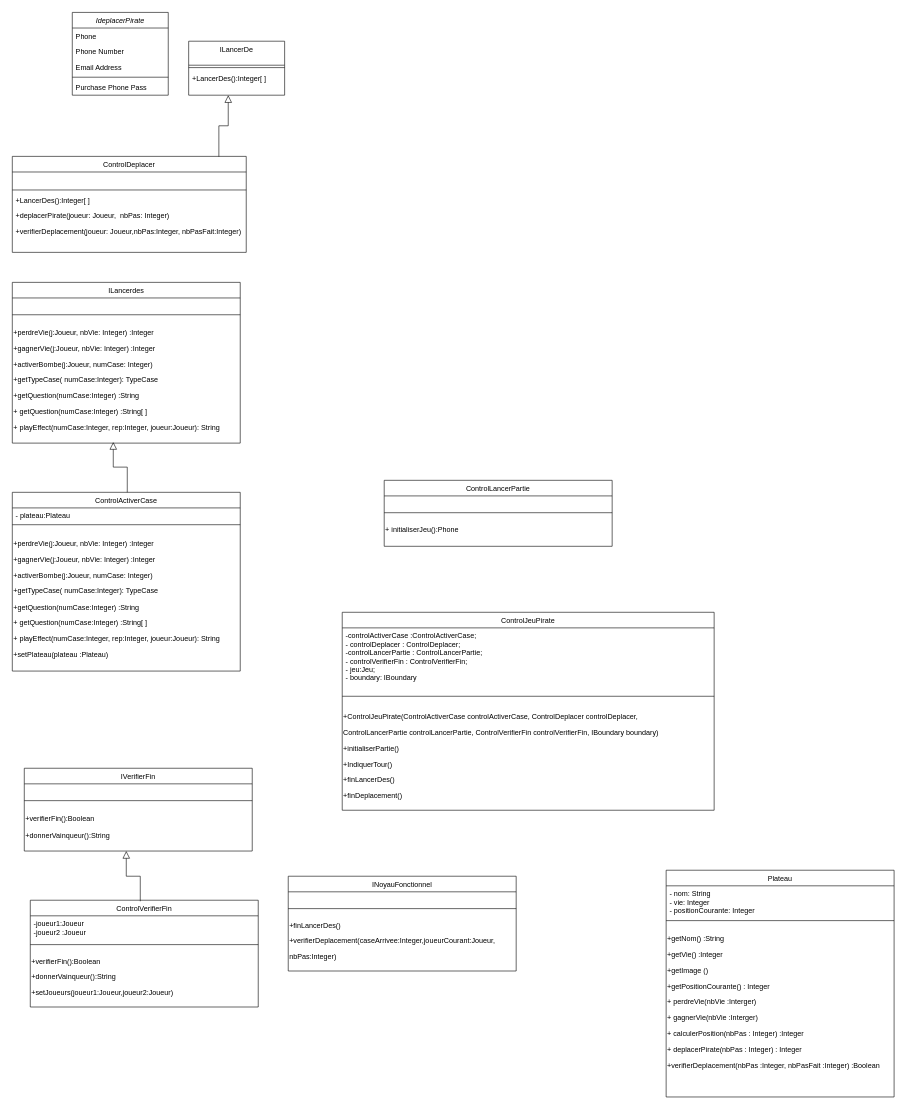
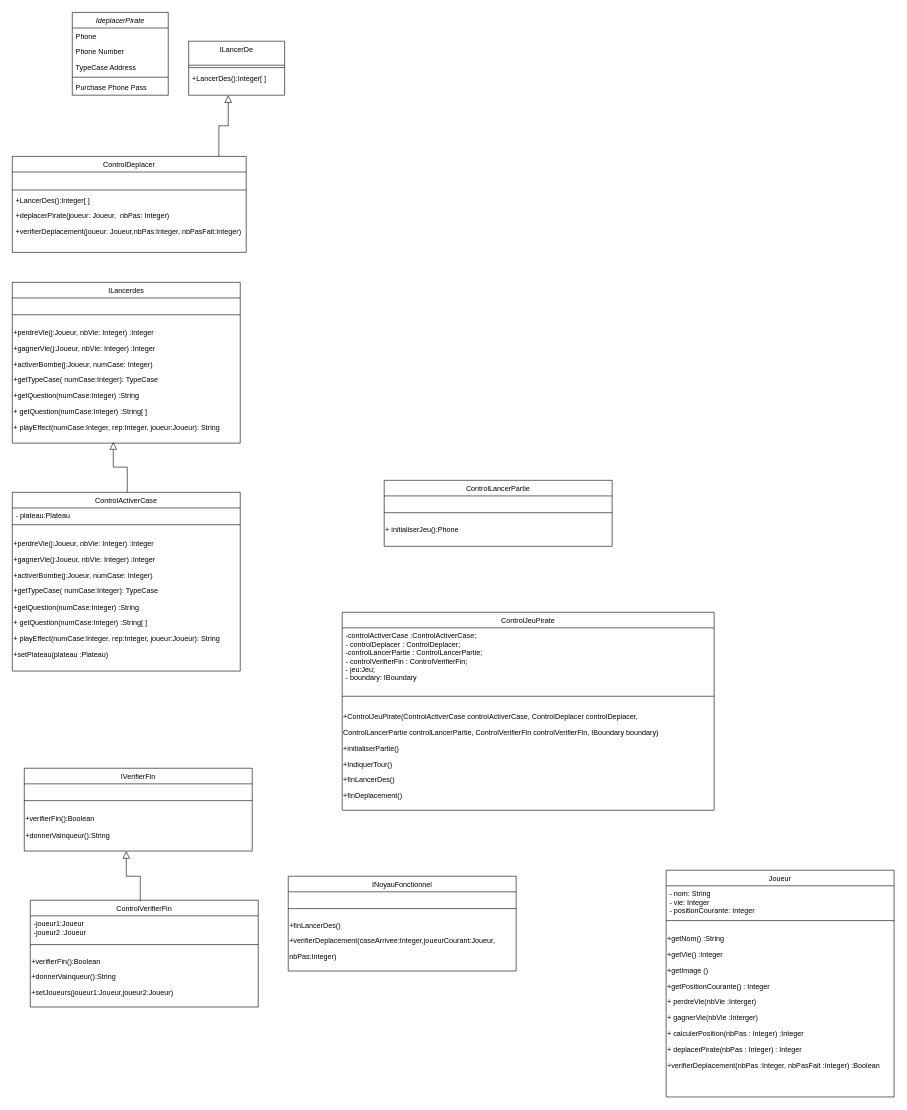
node "Email Address": label "Email Address" -> "TypeCase Address"
node "Plateau": label "Plateau" -> "Joueur"
